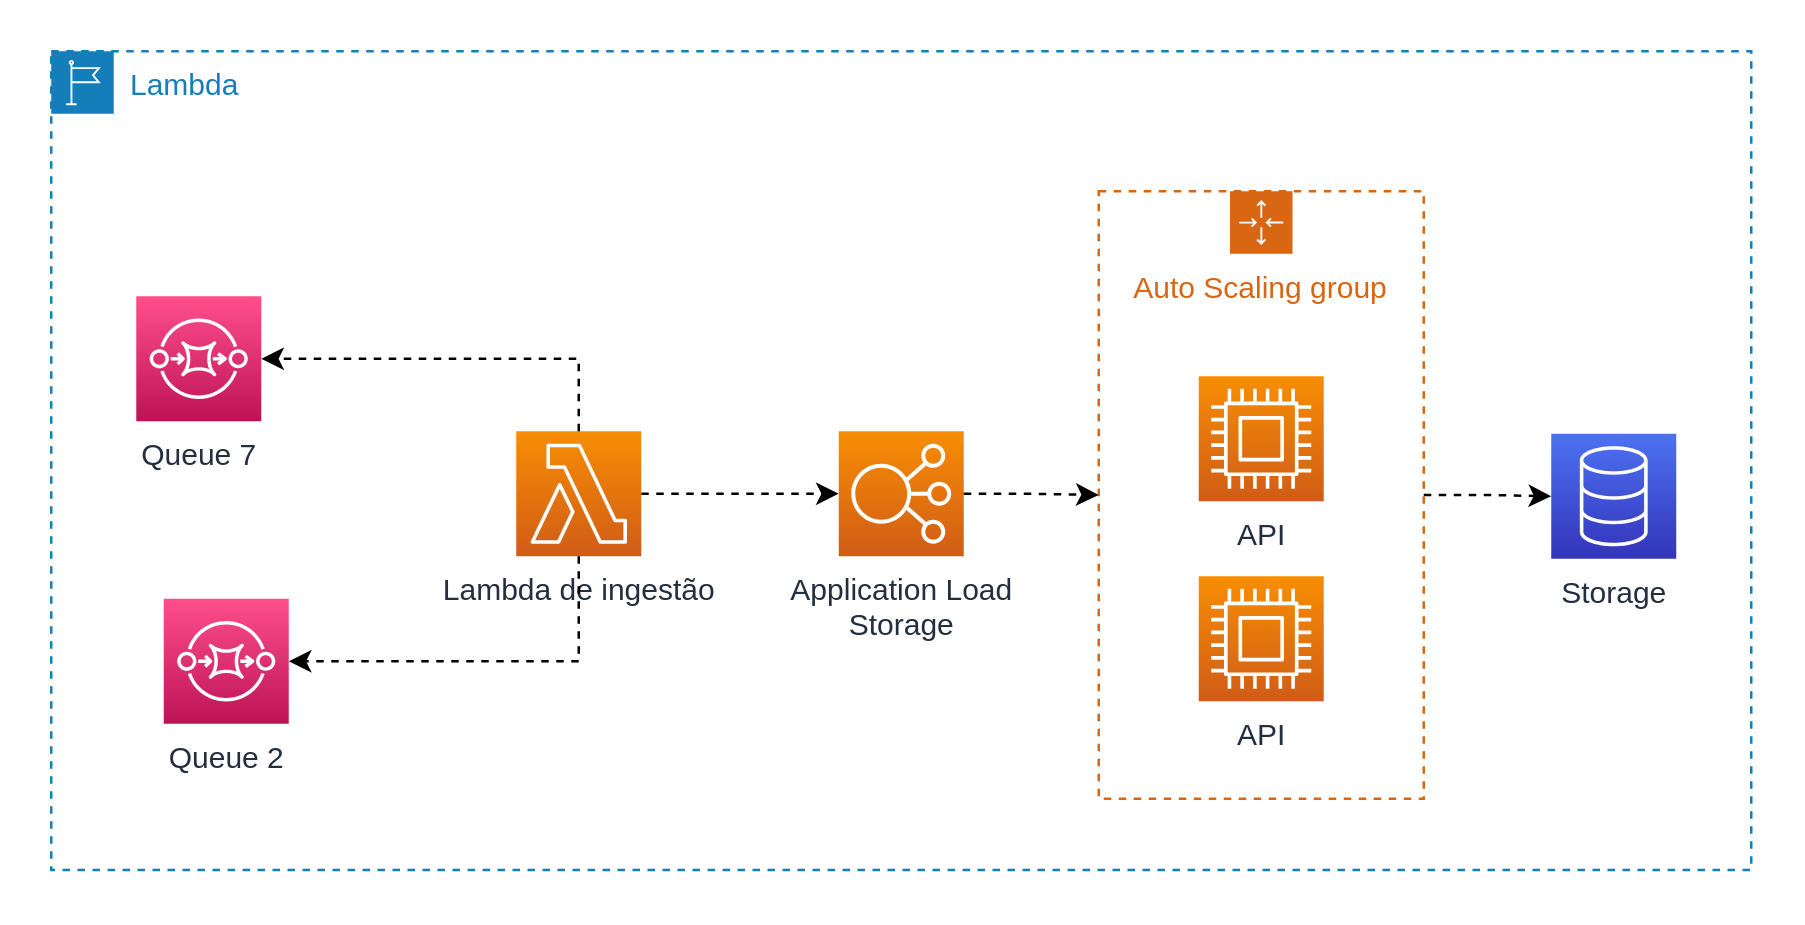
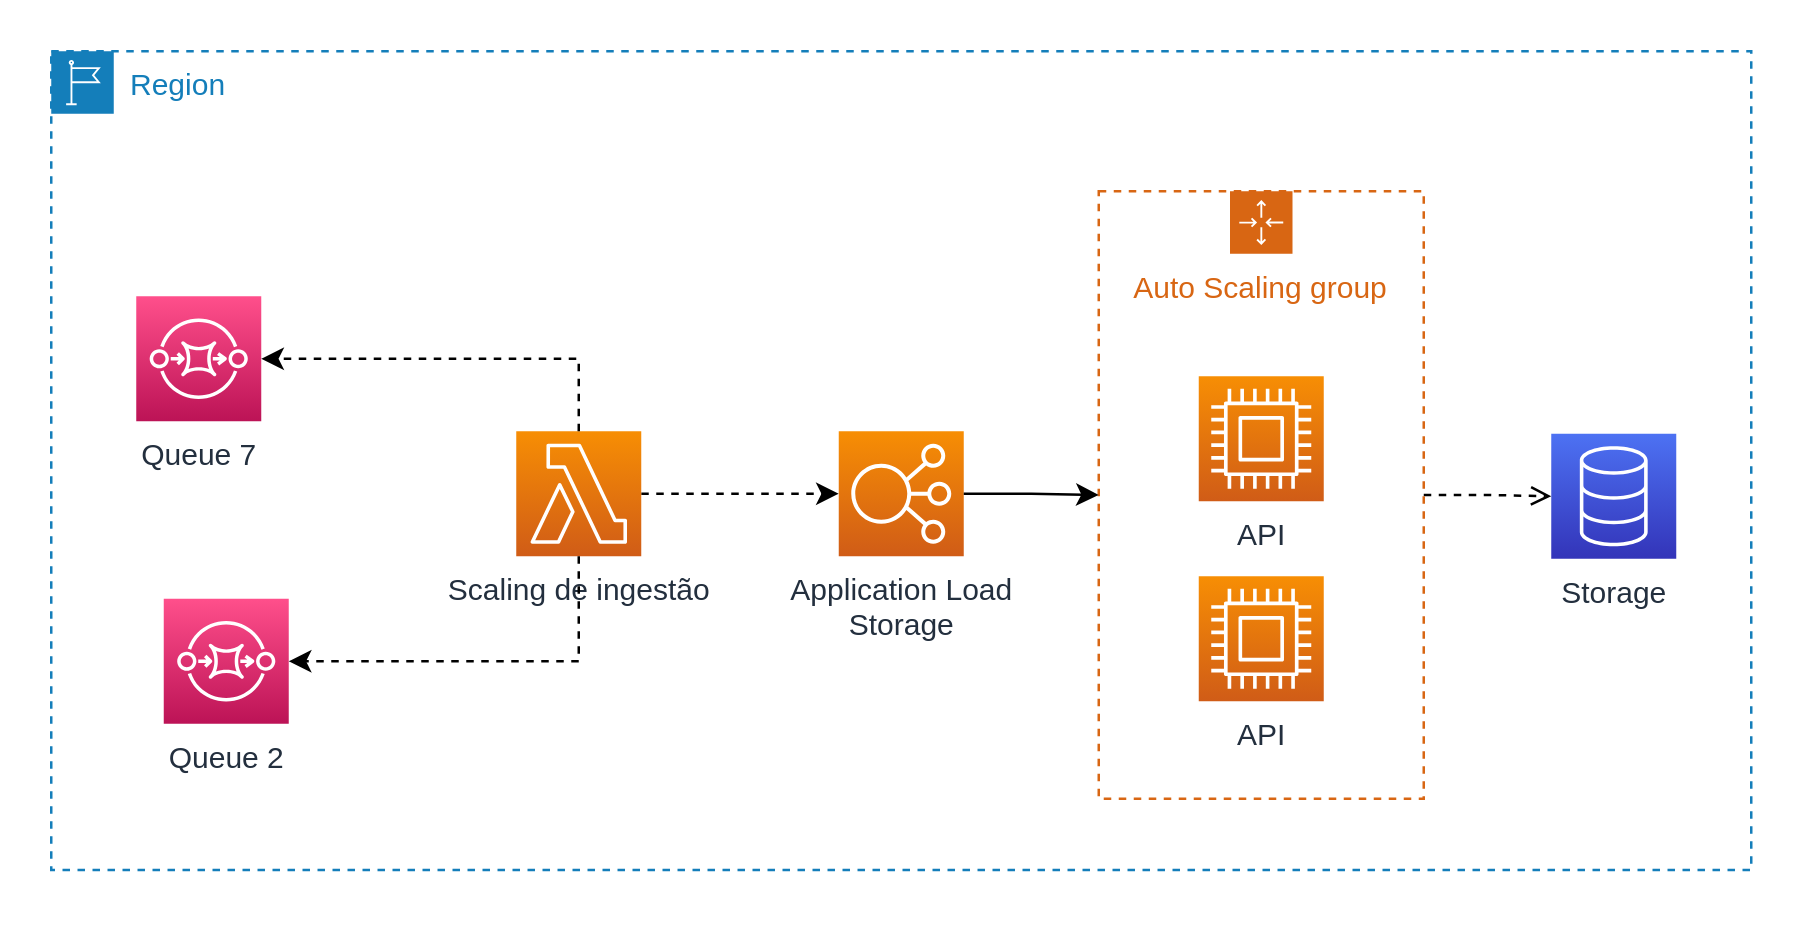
node "Lambda": label "Lambda" -> "Region"
edge "Application Load Storage" -> "Auto Scaling group": style dashed -> solid
edge "Auto Scaling group" -> "Storage": arrowhead classic -> open
node "Lambda de ingestão": label "Lambda de ingestão" -> "Scaling de ingestão"
